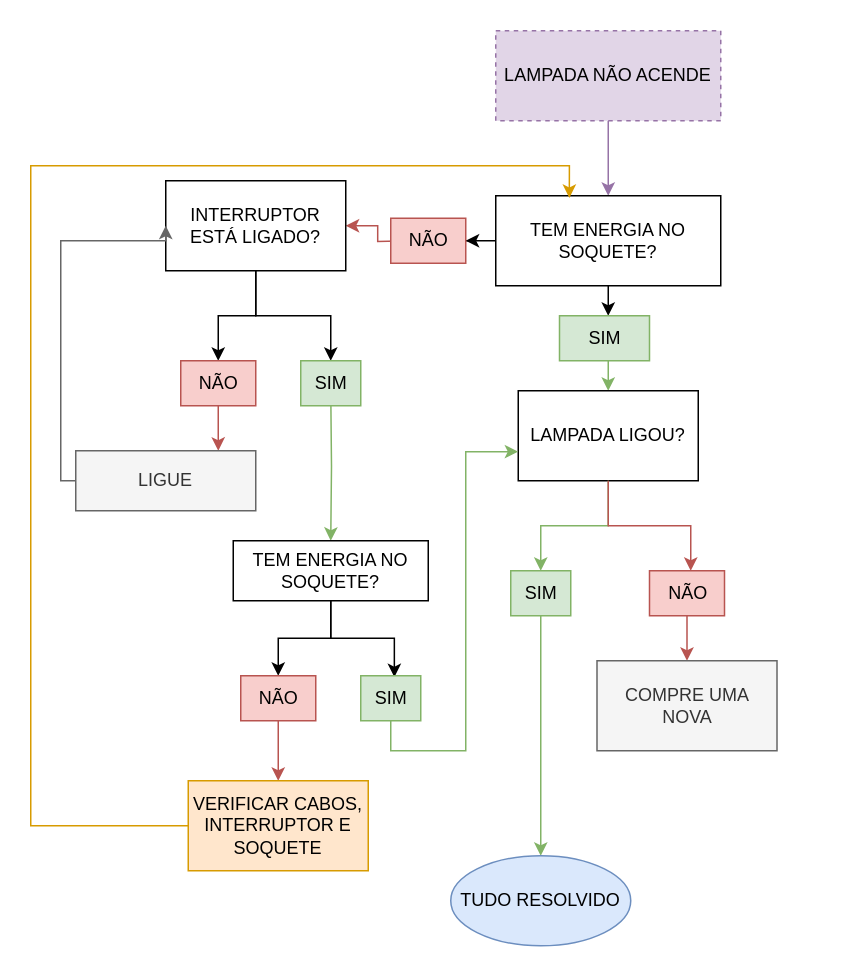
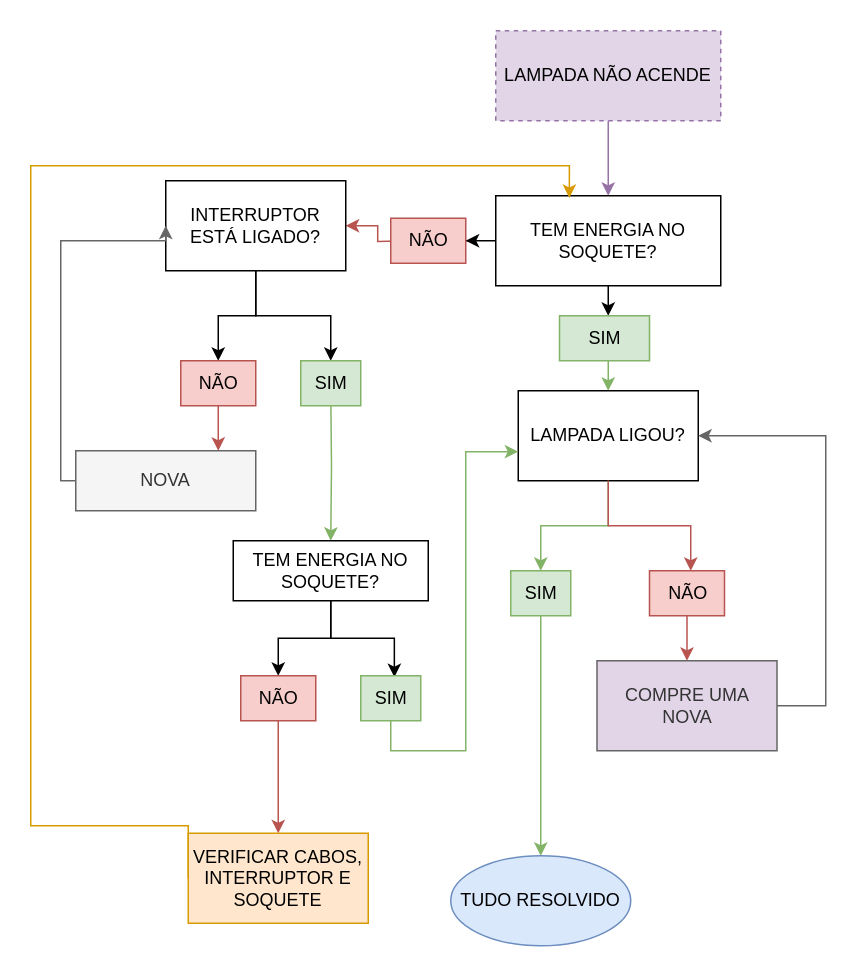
node "LIGUE": label "LIGUE" -> "NOVA"
edge "COMPRE UMA NOVA" -> "LAMPADA LIGOU?": added
node "COMPRE UMA NOVA": fillcolor #f5f5f5 -> #e1d5e7
node "VERIFICAR CABOS, INTERRUPTOR E SOQUETE": moved (278, 826) -> (278, 878)
